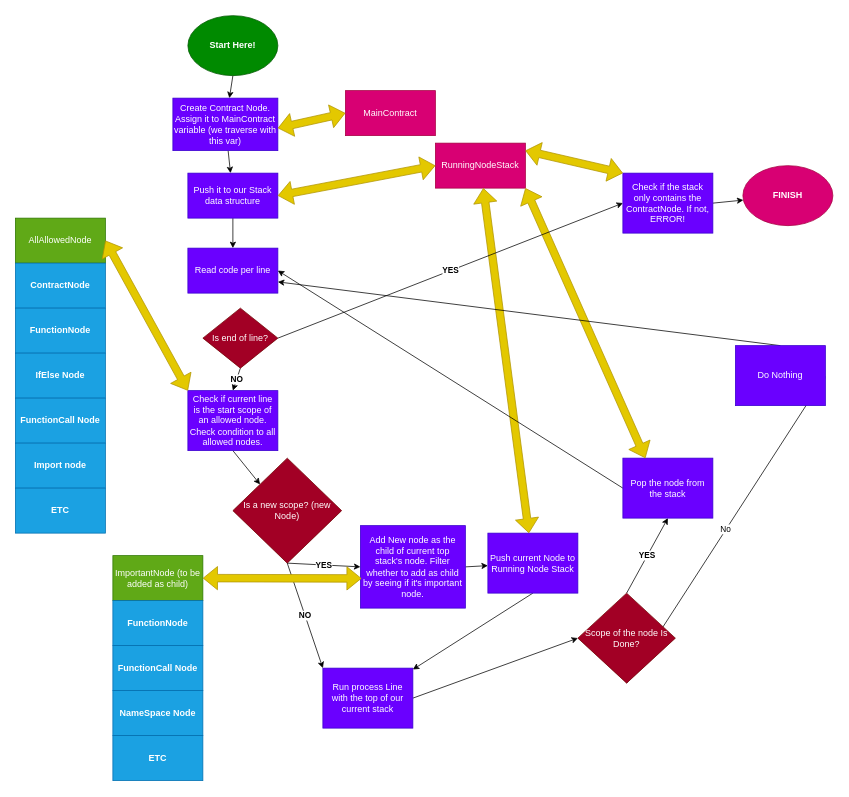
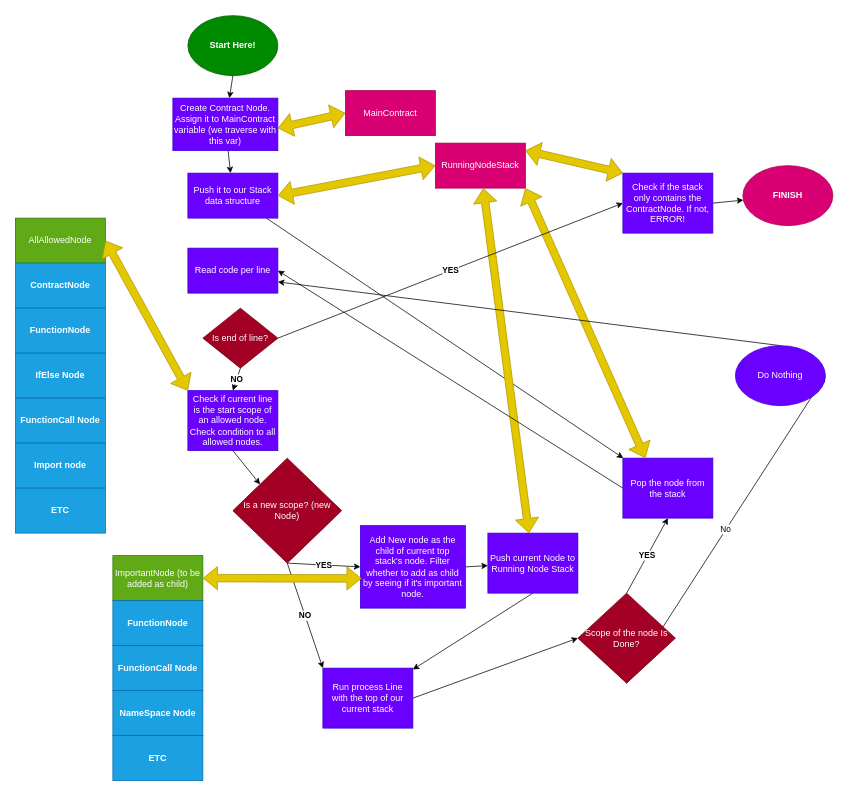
edge "Push it to our Stack data structure" -> "Read code per line": now "Push it to our Stack data structure" -> "Pop the node from the stack"
node "Do Nothing": shape rectangle -> ellipse
